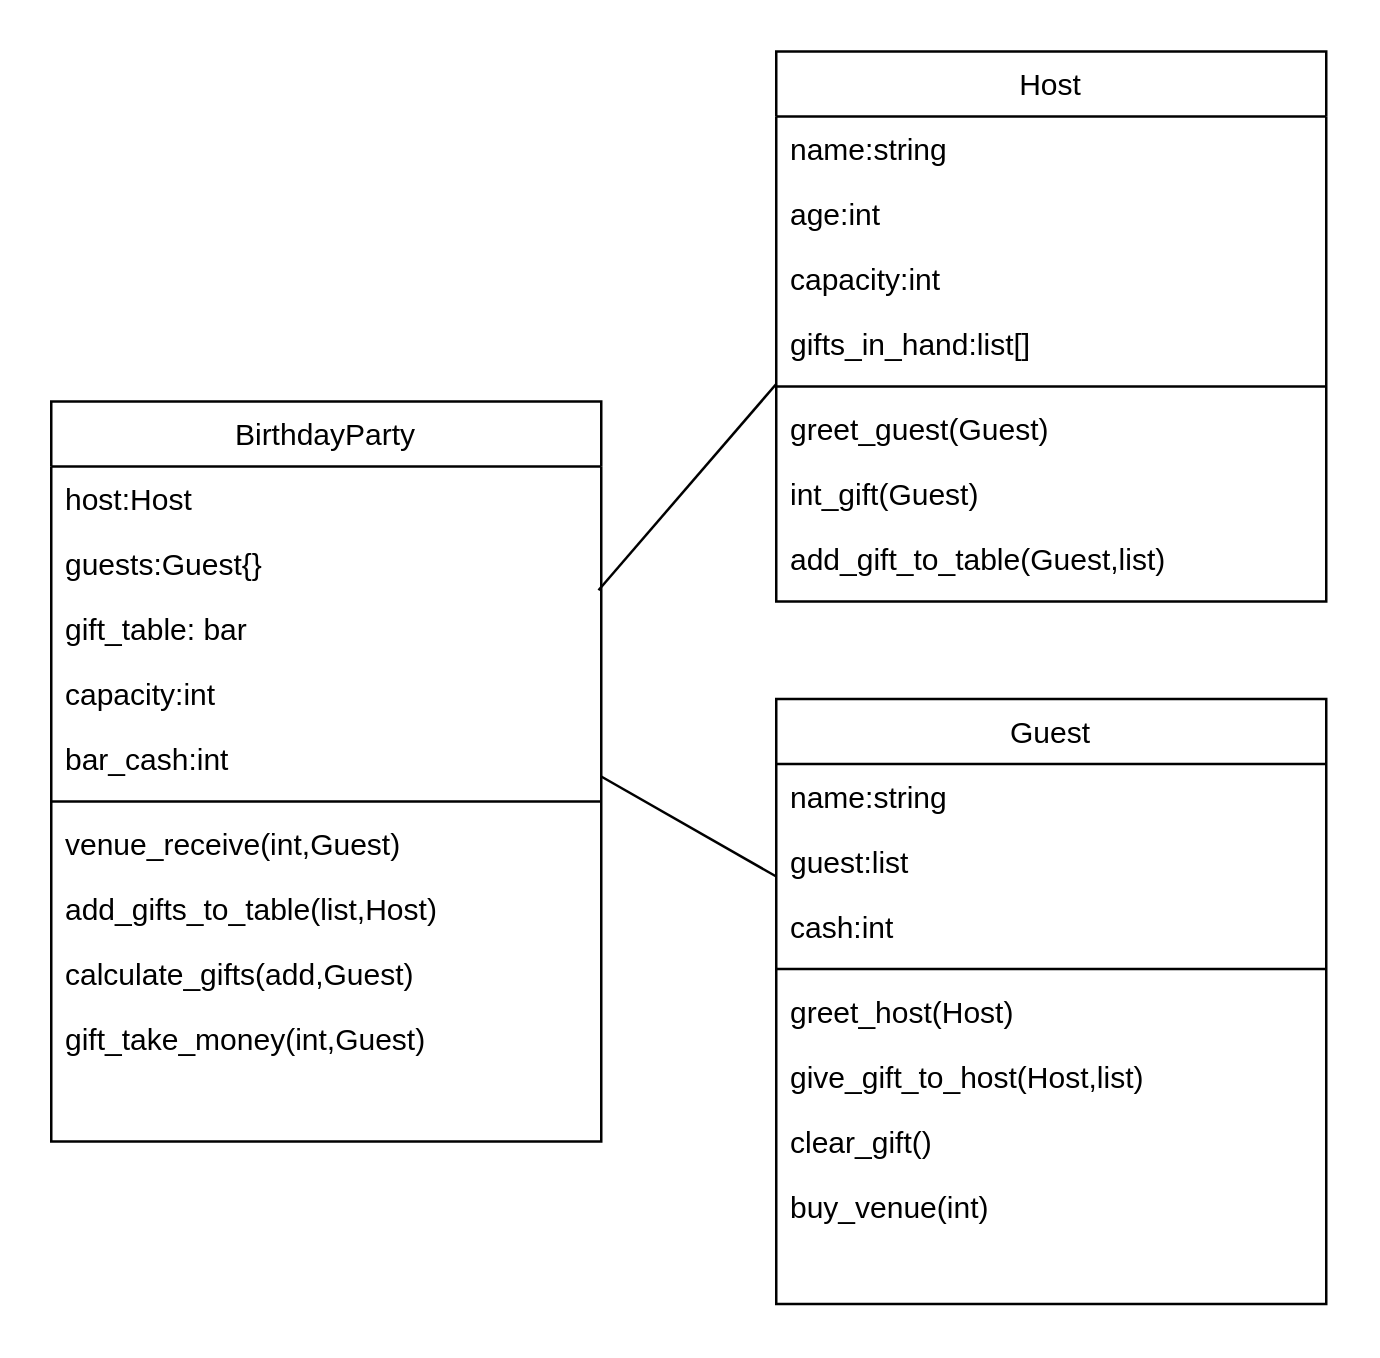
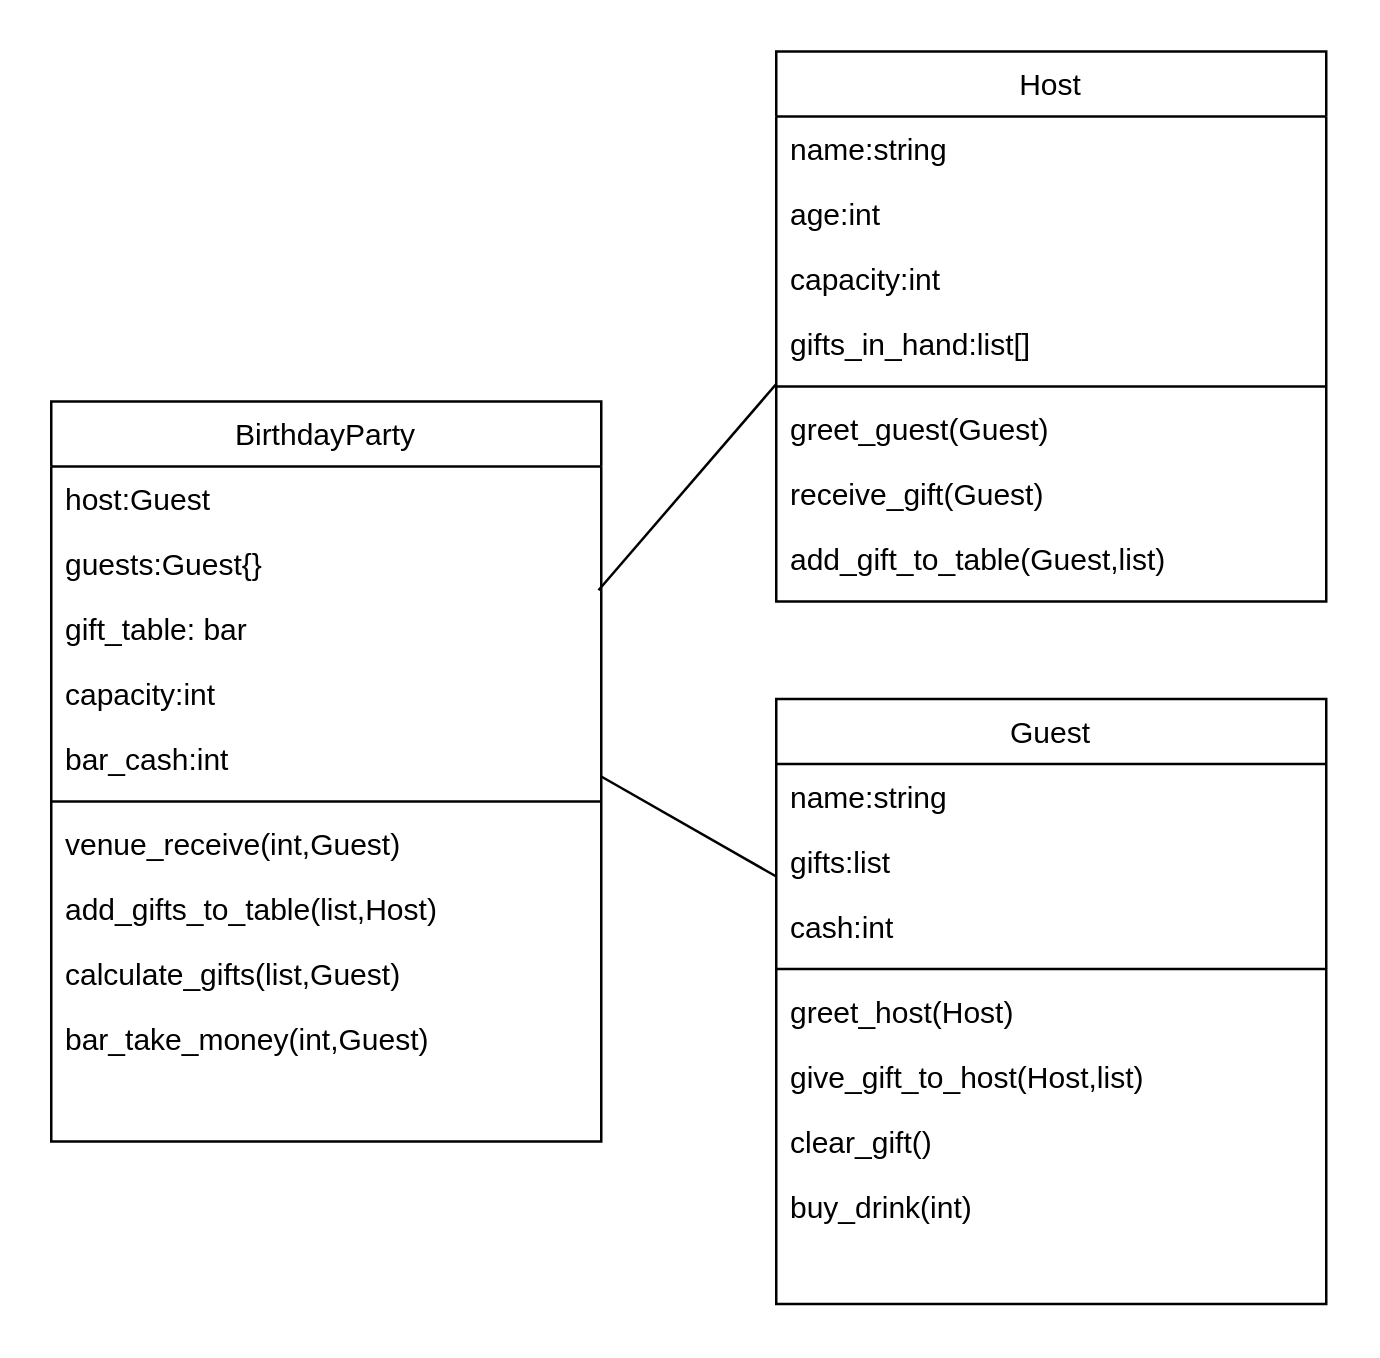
node "int_gift(Guest)": label "int_gift(Guest)" -> "receive_gift(Guest)"
node "host:Host": label "host:Host" -> "host:Guest"
node "guest:list": label "guest:list" -> "gifts:list"
node "calculate_gifts(add,Guest)": label "calculate_gifts(add,Guest)" -> "calculate_gifts(list,Guest)"
node "gift_take_money(int,Guest)": label "gift_take_money(int,Guest)" -> "bar_take_money(int,Guest)"
node "buy_venue(int)": label "buy_venue(int)" -> "buy_drink(int)"
